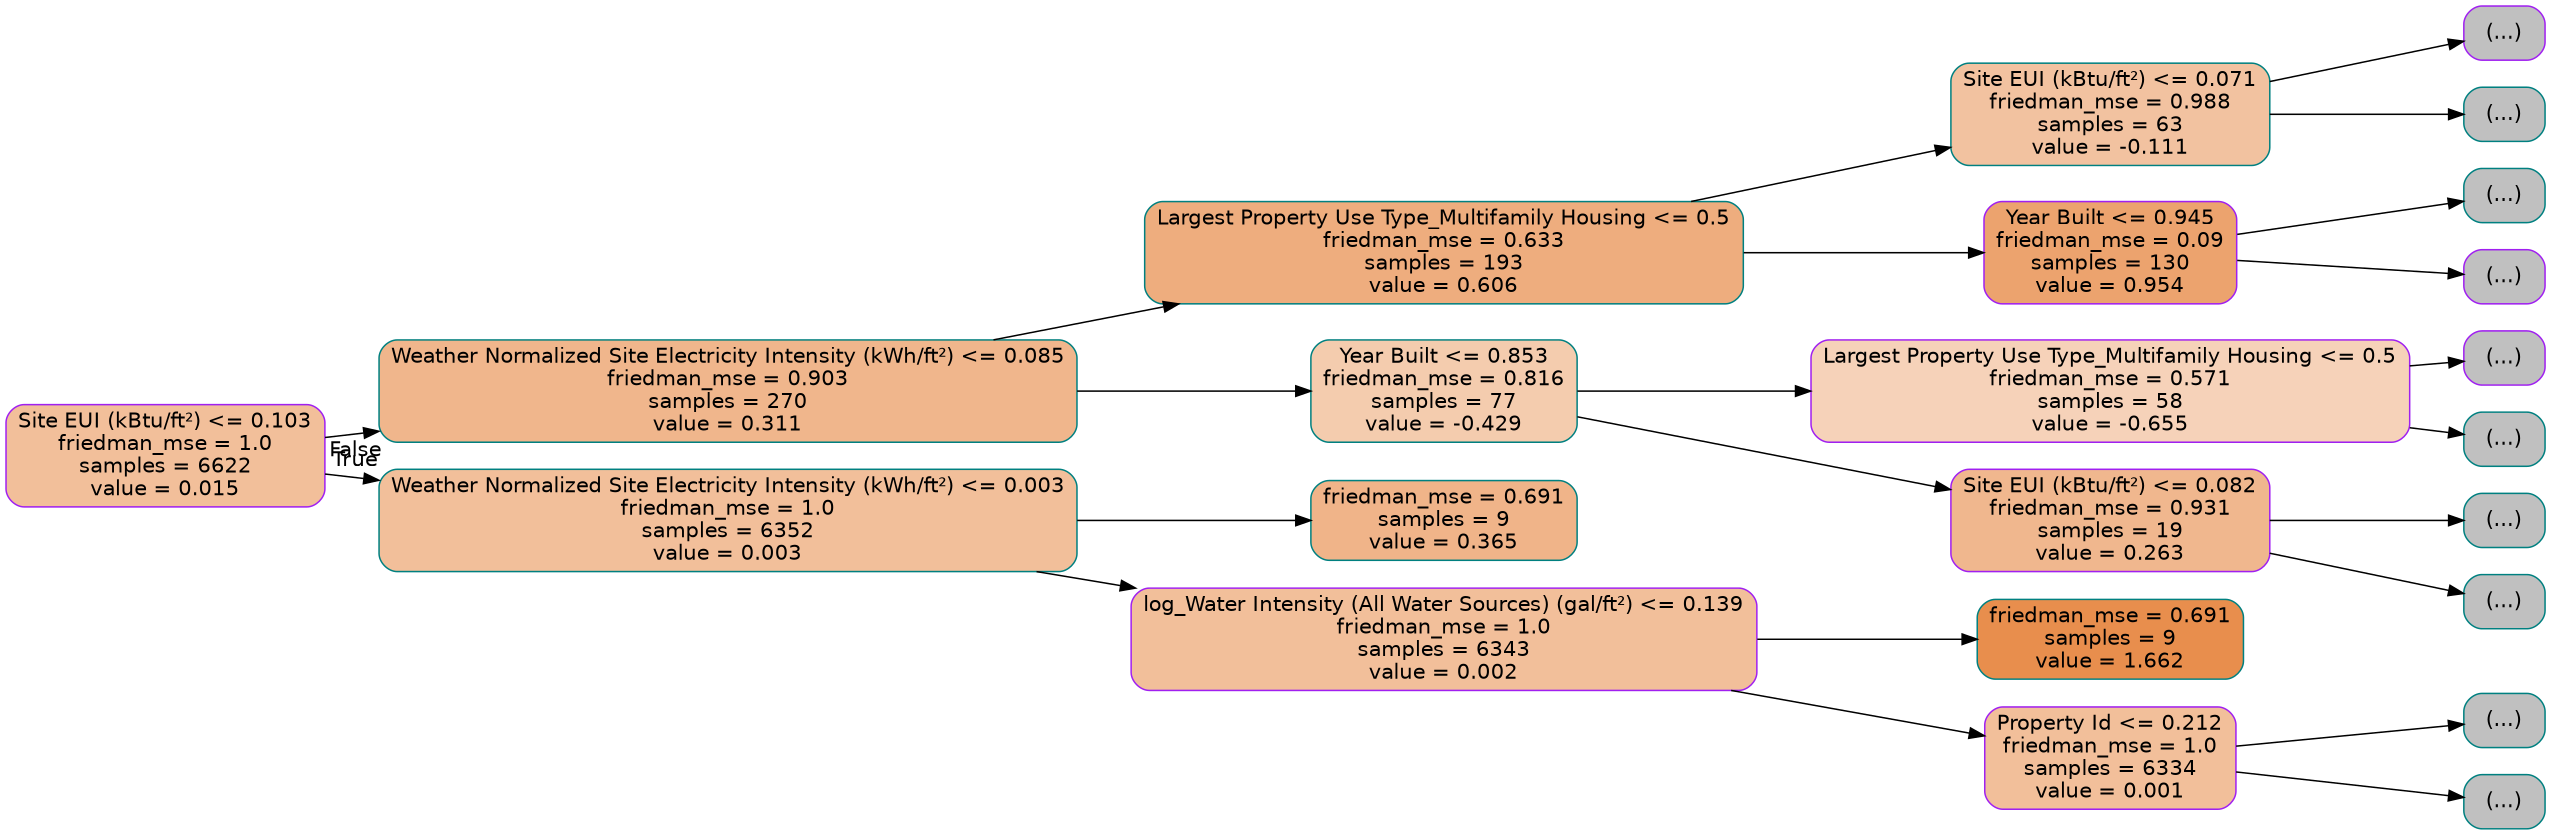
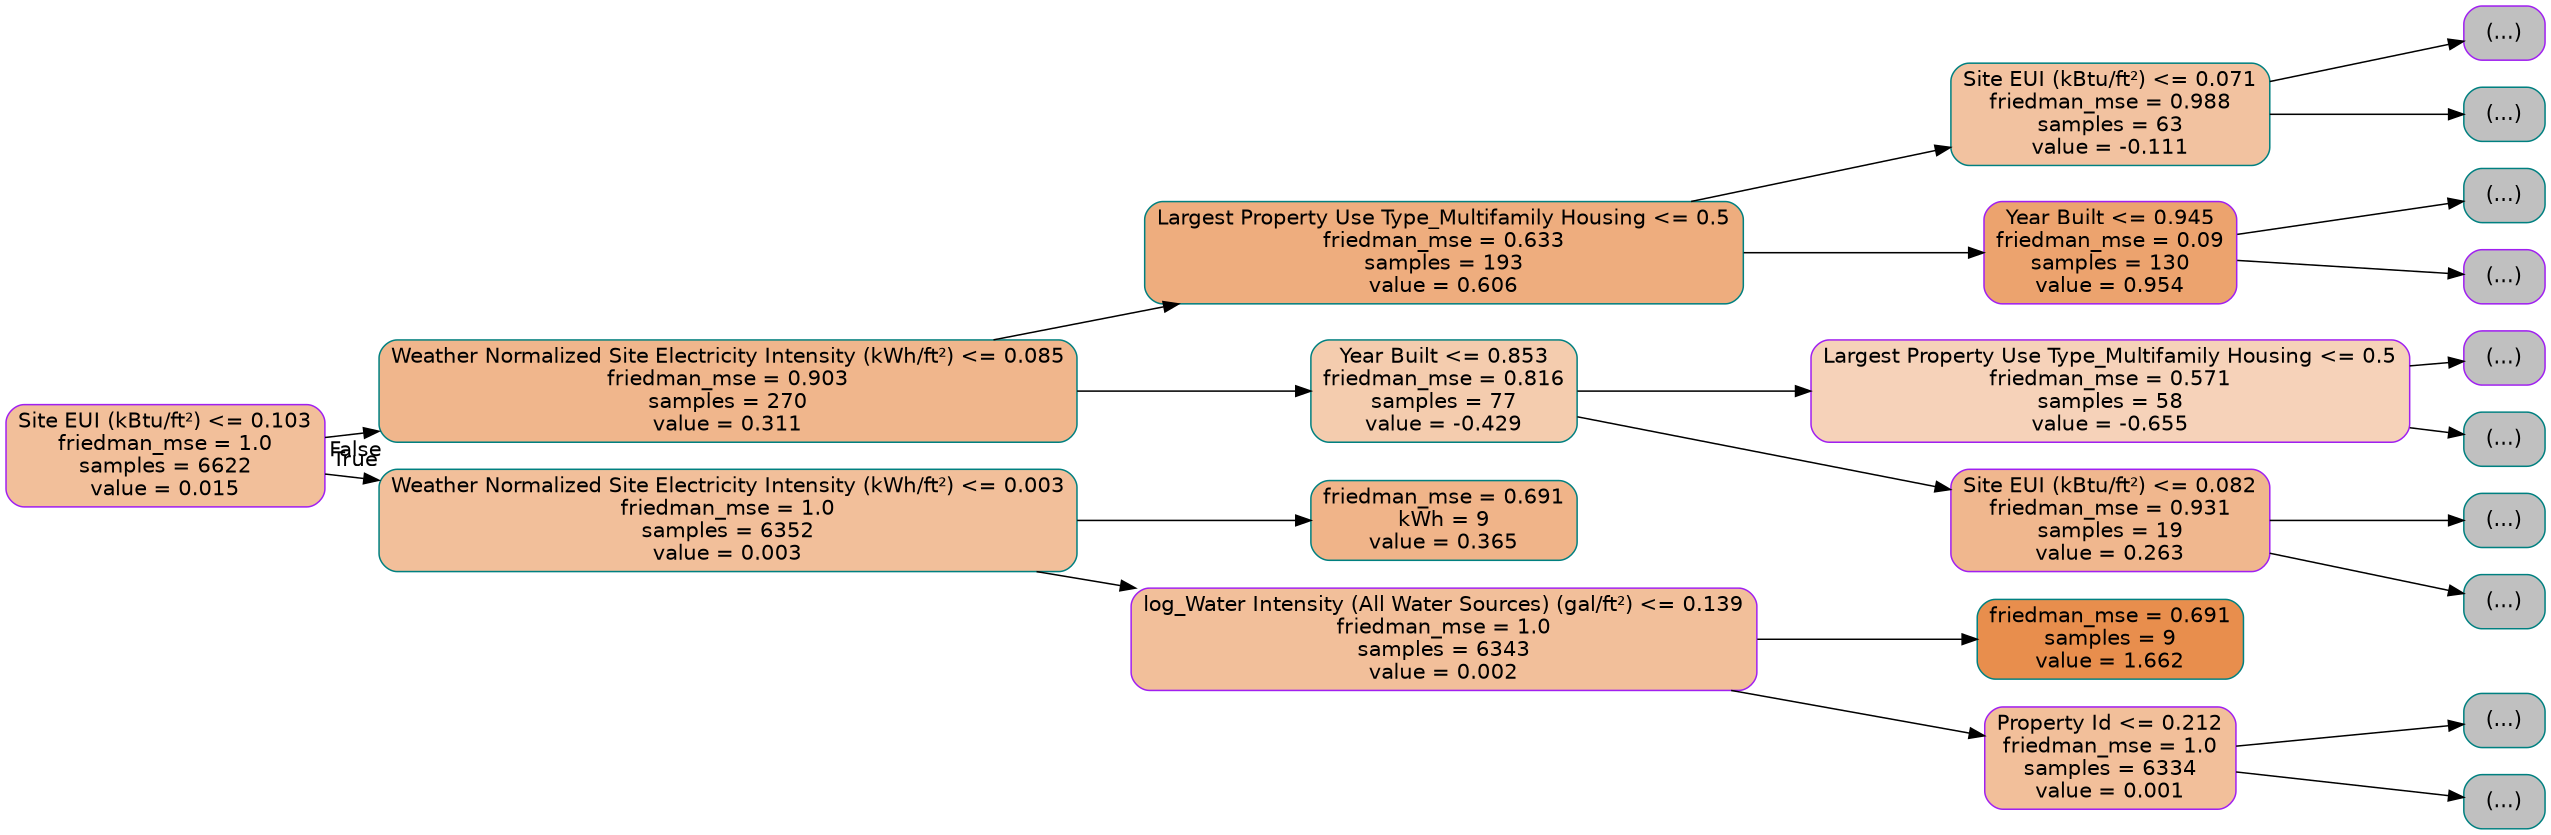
node "friedman_mse = 0.691 samples = 9 value = 0.365": label "friedman_mse = 0.691 samples = 9 value = 0.365" -> "friedman_mse = 0.691 kWh = 9 value = 0.365"
